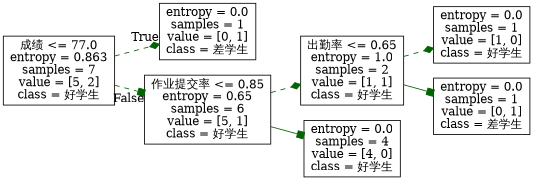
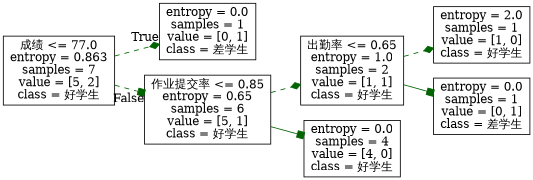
node "entropy = 0.0 samples = 1 value = [1, 0] class = 好学生": label "entropy = 0.0 samples = 1 value = [1, 0] class = 好学生" -> "entropy = 2.0 samples = 1 value = [1, 0] class = 好学生"
